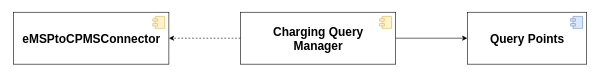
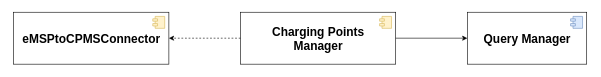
node "Charging Query Manager": label "Charging Query Manager" -> "Charging Points Manager"
node "Query Points": label "Query Points" -> "Query Manager"
